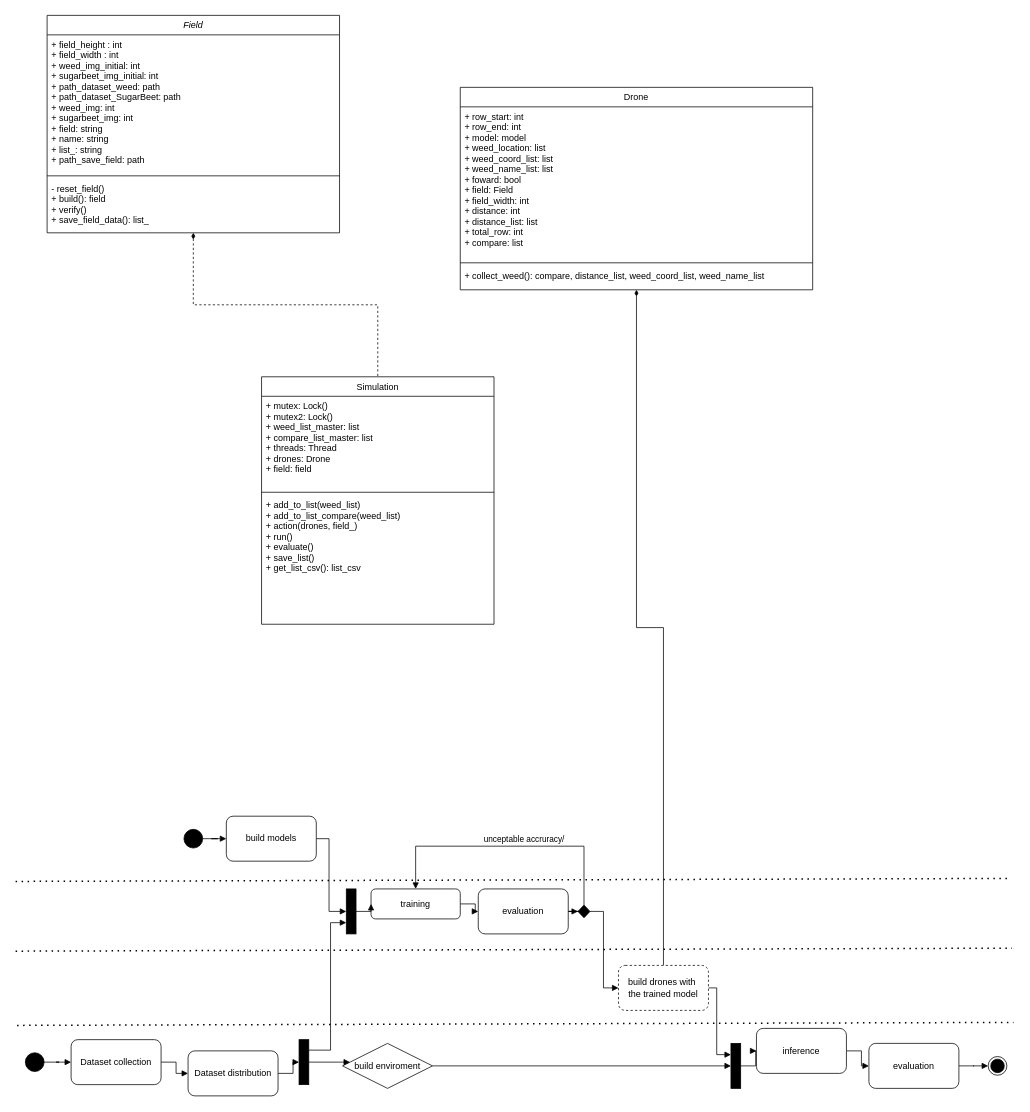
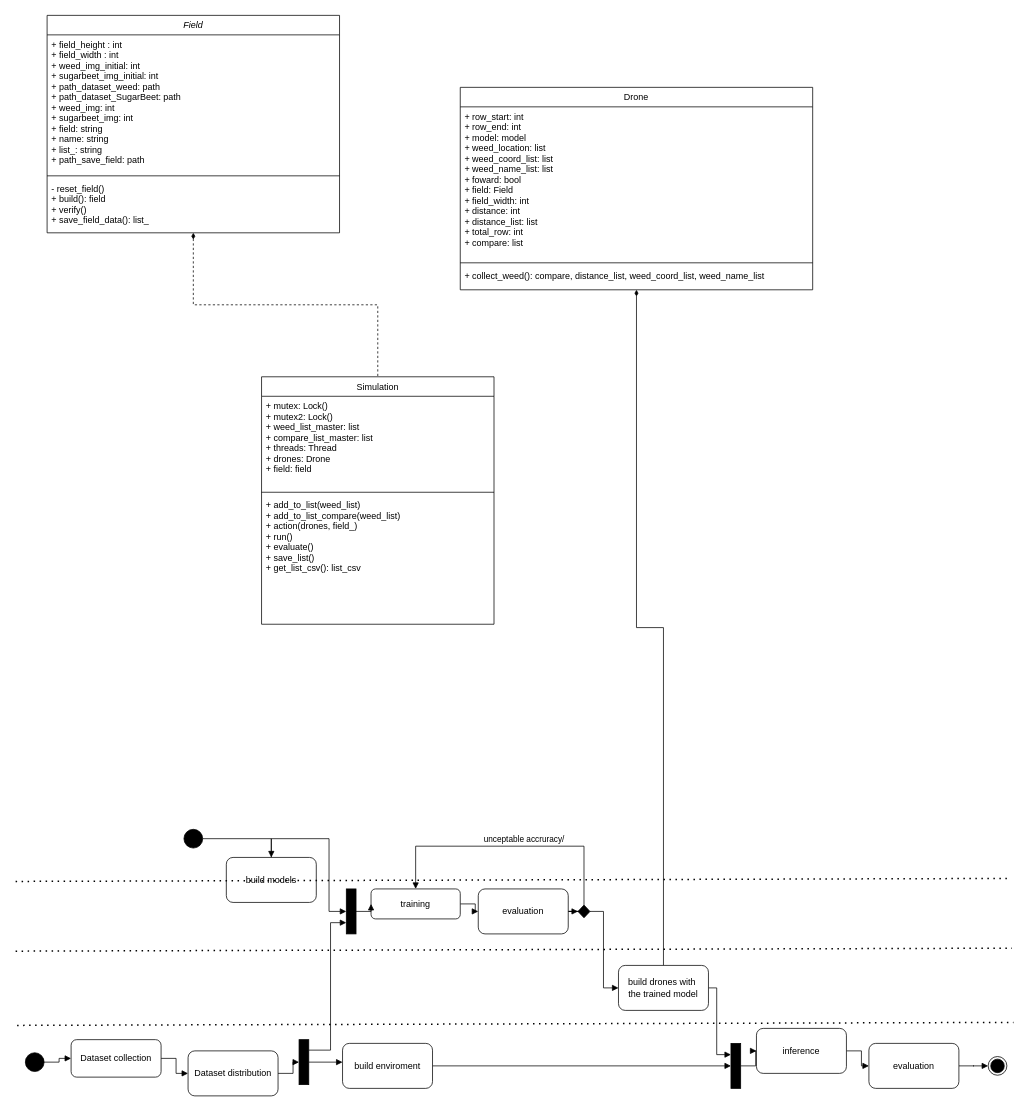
node "build models": moved (271, 839) -> (271, 880)
node "build drones with the trained model": style dashed -> solid
node "Dataset collection": size 90x45 -> 90x38
node "build enviroment": shape diamond -> rounded rectangle
